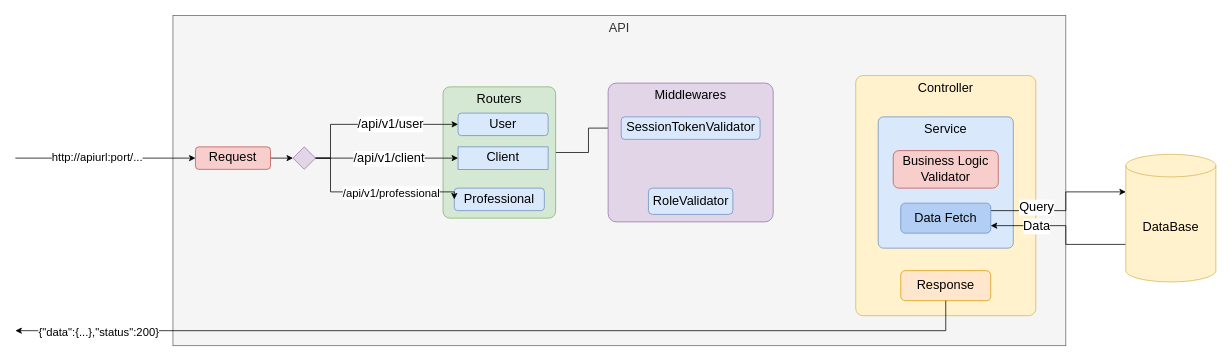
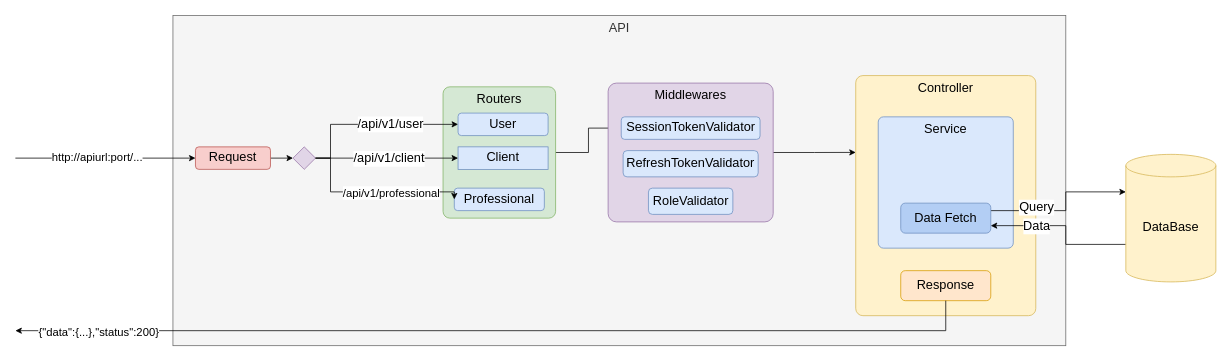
edge "Middlewares" -> "Controller": added
node "RefreshTokenValidator": added
node "Business Logic Validator": removed
